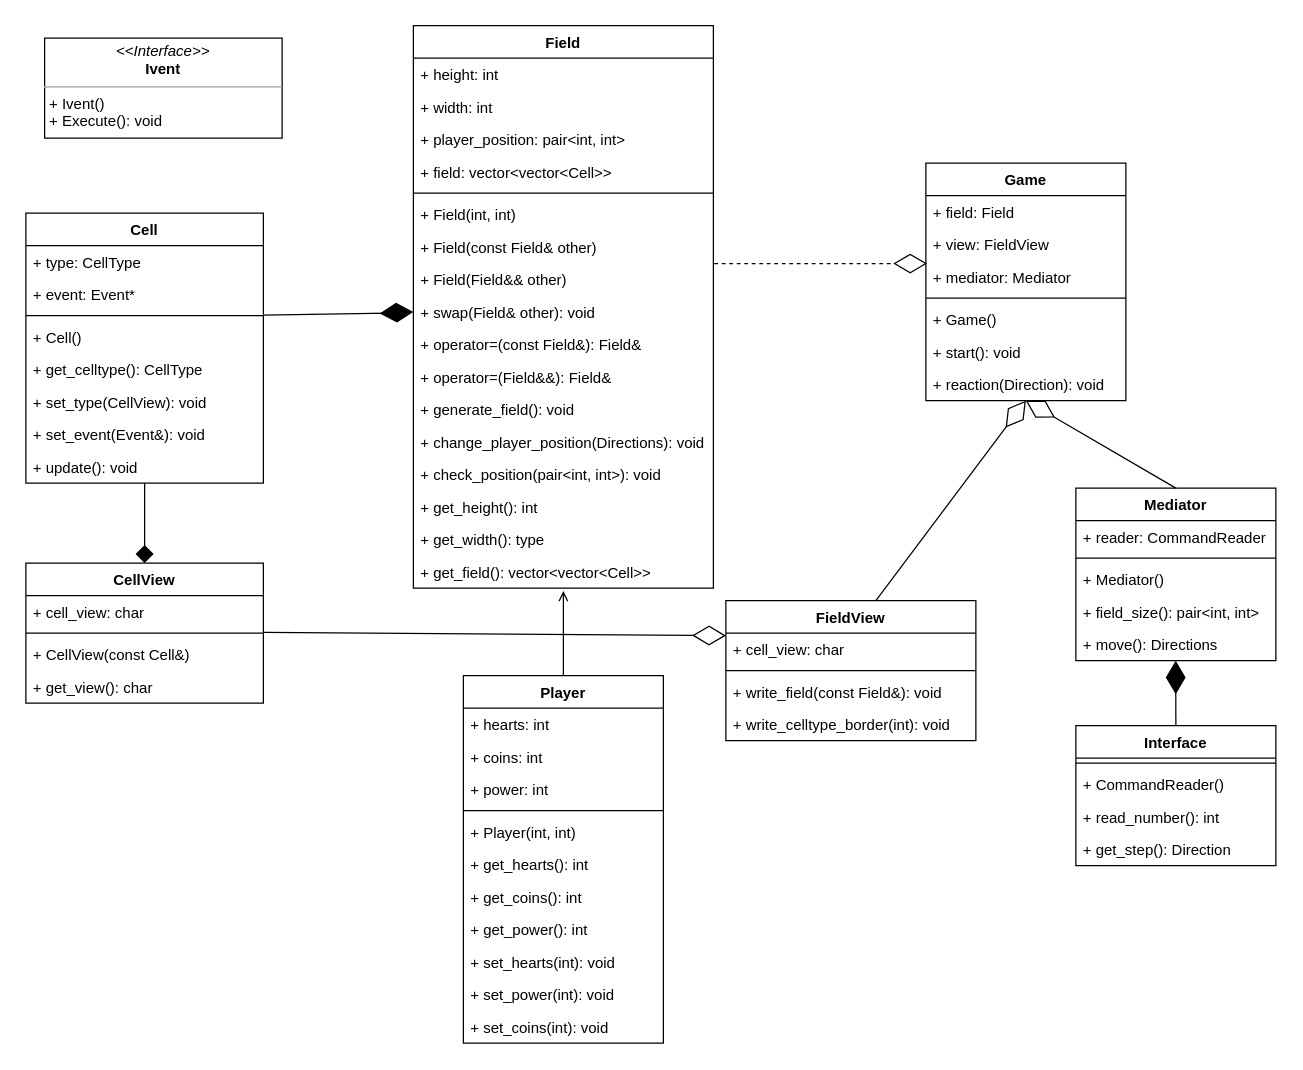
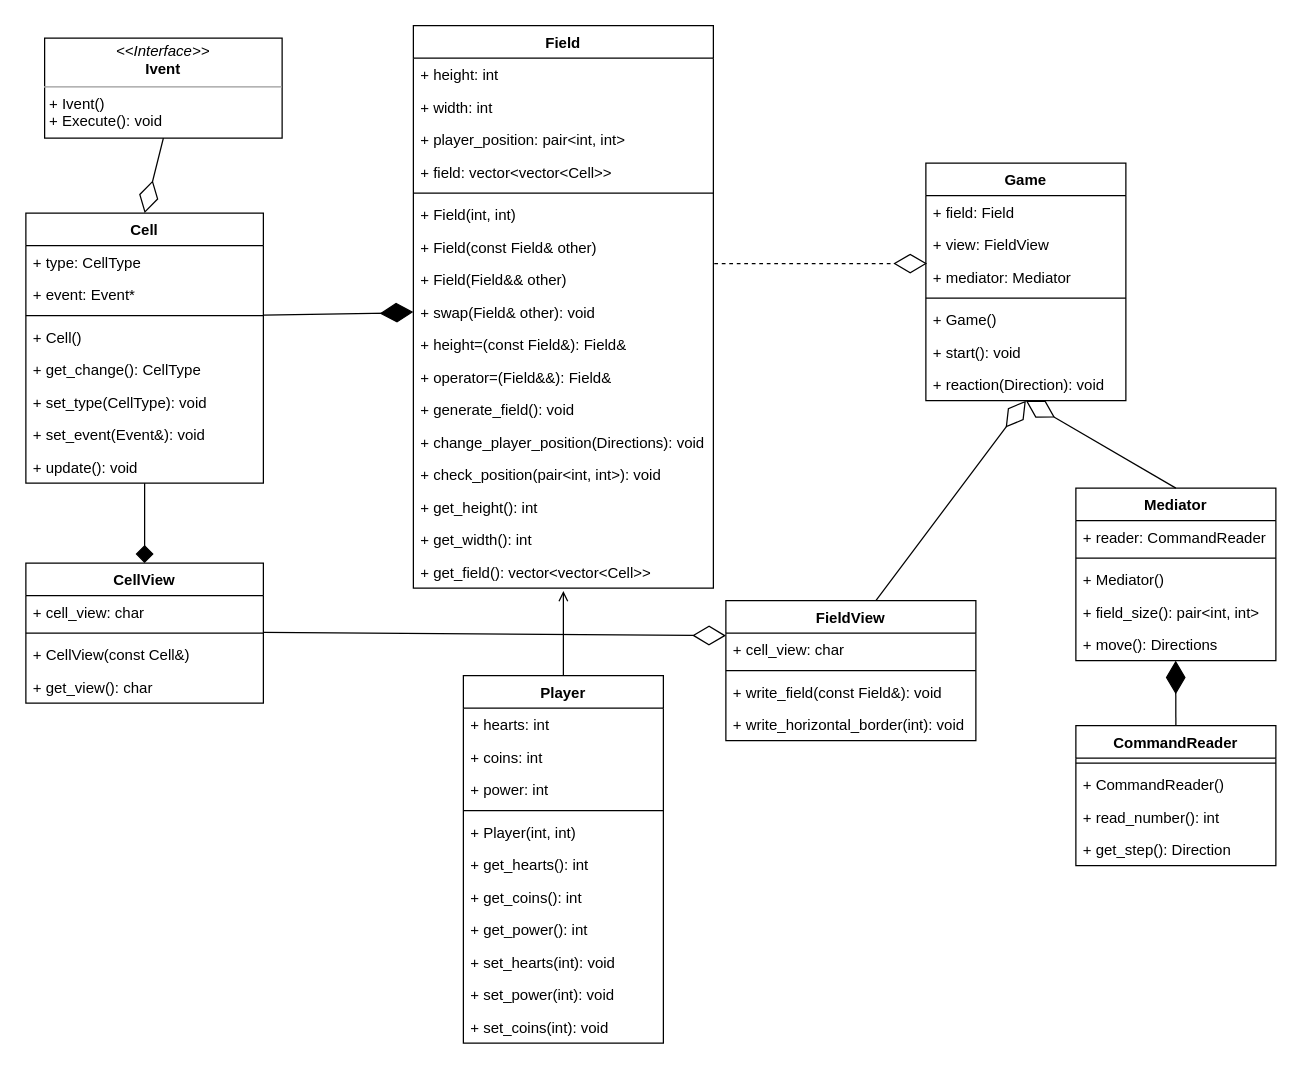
edge "<<Interface>> Ivent + Ivent() + Execute(): void" -> "Cell": added
node "+ operator=(const Field&): Field&": label "+ operator=(const Field&): Field&" -> "+ height=(const Field&): Field&"
node "+ get_celltype(): CellType": label "+ get_celltype(): CellType" -> "+ get_change(): CellType"
node "+ set_type(CellView): void": label "+ set_type(CellView): void" -> "+ set_type(CellType): void"
node "+ get_width(): type": label "+ get_width(): type" -> "+ get_width(): int"
node "+ write_celltype_border(int): void": label "+ write_celltype_border(int): void" -> "+ write_horizontal_border(int): void"
node "Interface": label "Interface" -> "CommandReader"
